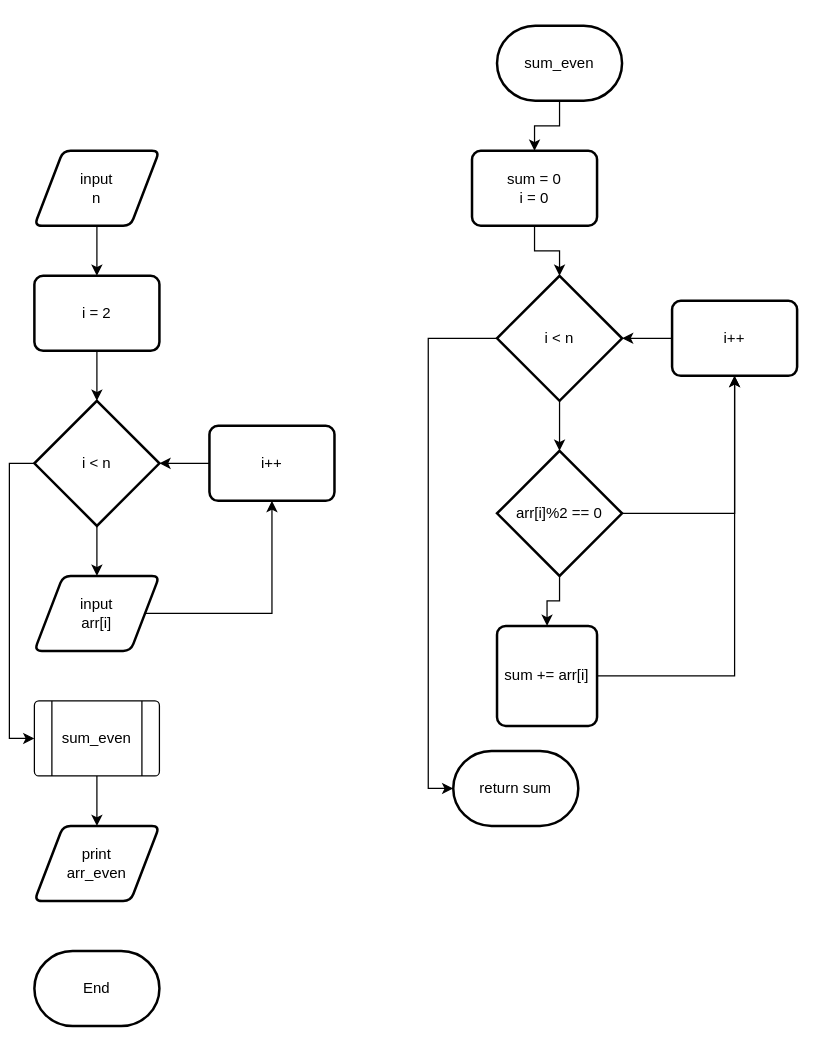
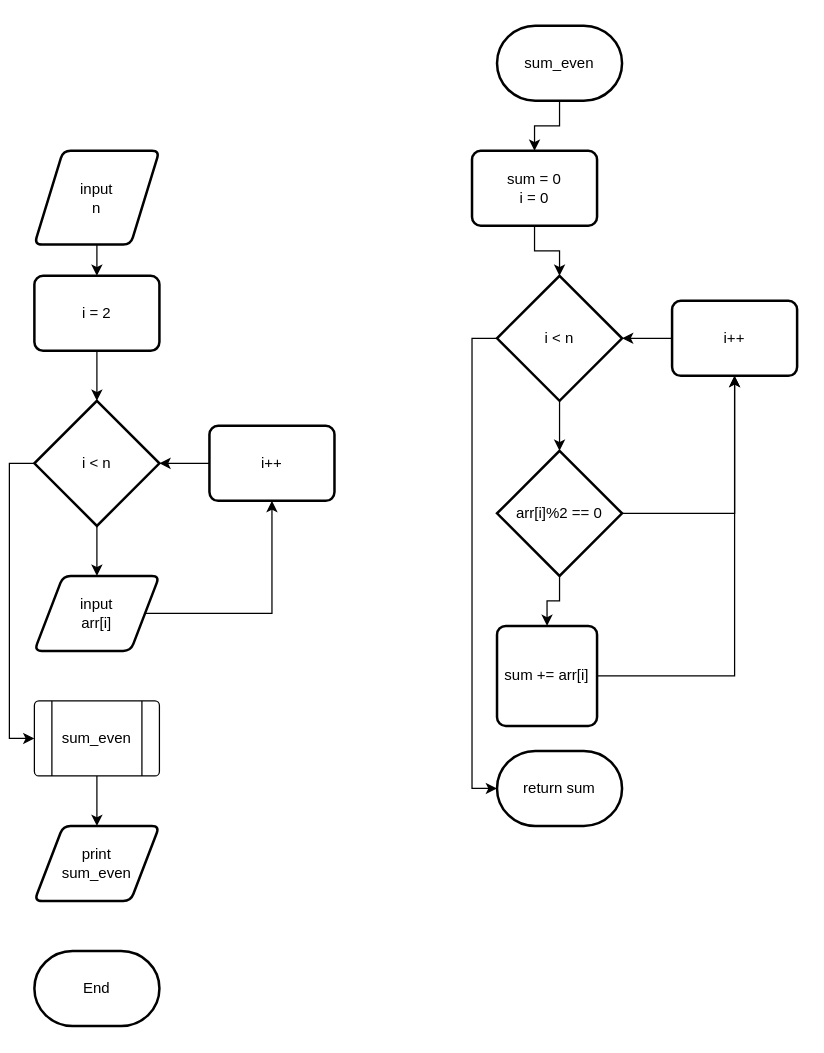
node "input n": size 125x75 -> 125x94
node "return sum": moved (516, 788) -> (559, 788)
node "print arr_even": label "print arr_even" -> "print sum_even"
